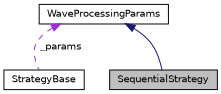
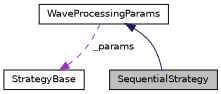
edge "StrategyBase" -> "WaveProcessingParams": reversed
